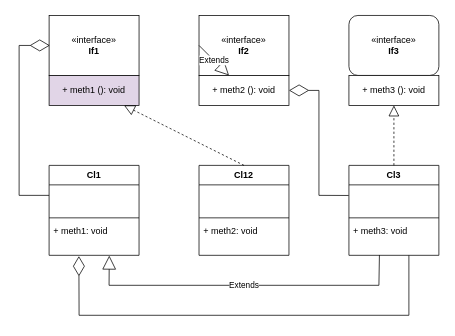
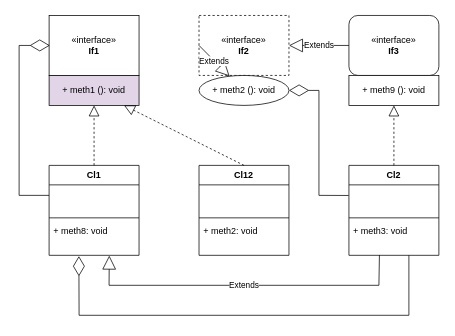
node "«interface» If2": style solid -> dashed
edge "«interface» If3" -> "«interface» If2": added, label "Extends"
node "+ meth2 (): void": shape rectangle -> ellipse
node "+ meth3 (): void": label "+ meth3 (): void" -> "+ meth9 (): void"
edge "Cl1" -> "+ meth1 (): void": added
node "Cl3": label "Cl3" -> "Cl2"
node "+ meth1: void": label "+ meth1: void" -> "+ meth8: void"
